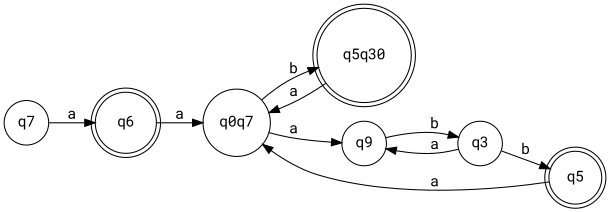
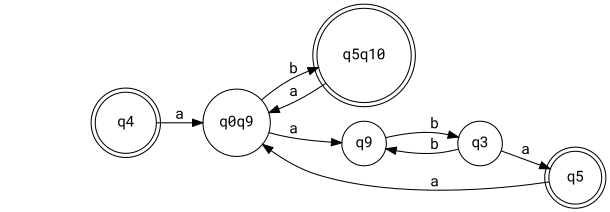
node "q5q30": label "q5q30" -> "q5q10"
node "q7": removed
node "q6": label "q6" -> "q4"
node "q0q7": label "q0q7" -> "q0q9"
edge "q3" -> "q9": label "a" -> "b"
edge "q3" -> "q5": label "b" -> "a"
